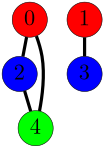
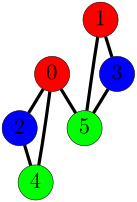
node "5": added
